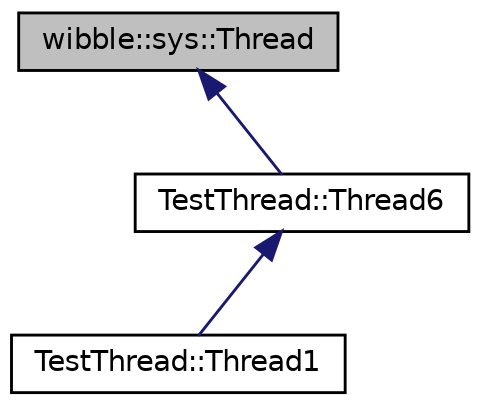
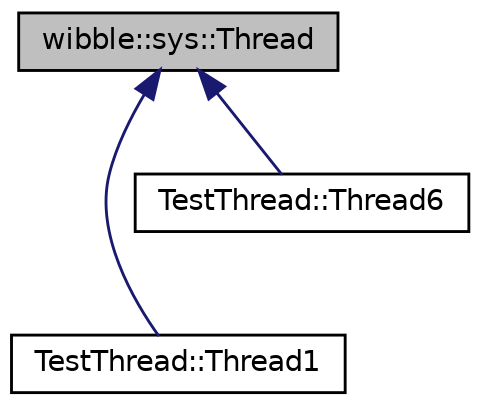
edge "TestThread::Thread1" -> "TestThread::Thread6": now "TestThread::Thread1" -> "wibble::sys::Thread"
